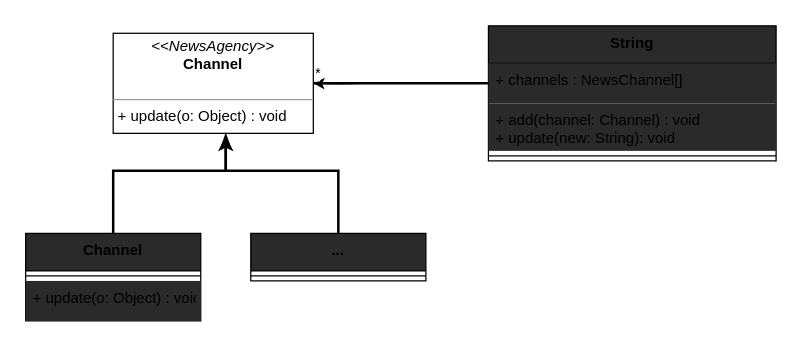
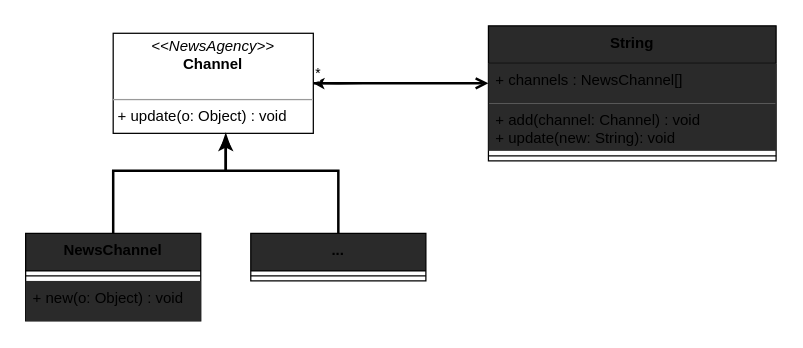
edge "<<NewsAgency>> Channel + update(o: Object) : void" -- "+ channels : NewsChannel[]": arrowhead none -> open
node "Channel": label "Channel" -> "NewsChannel"
node "+ update(o: Object) : void": label "+ update(o: Object) : void" -> "+ new(o: Object) : void"
